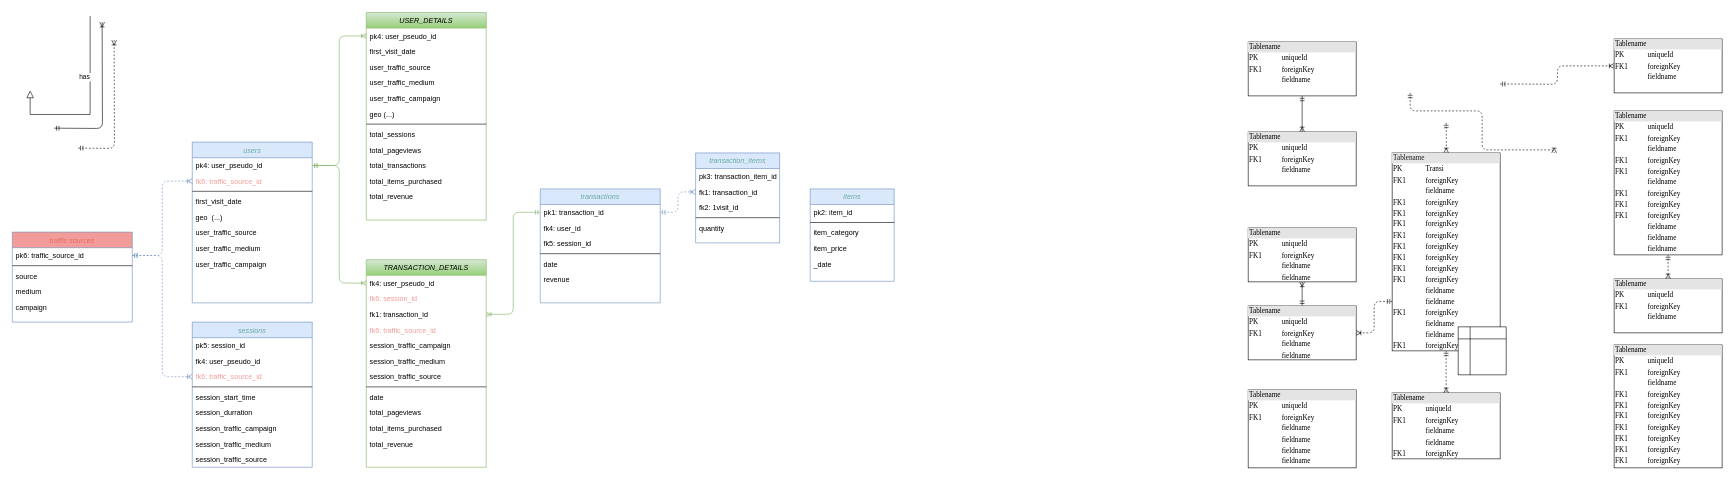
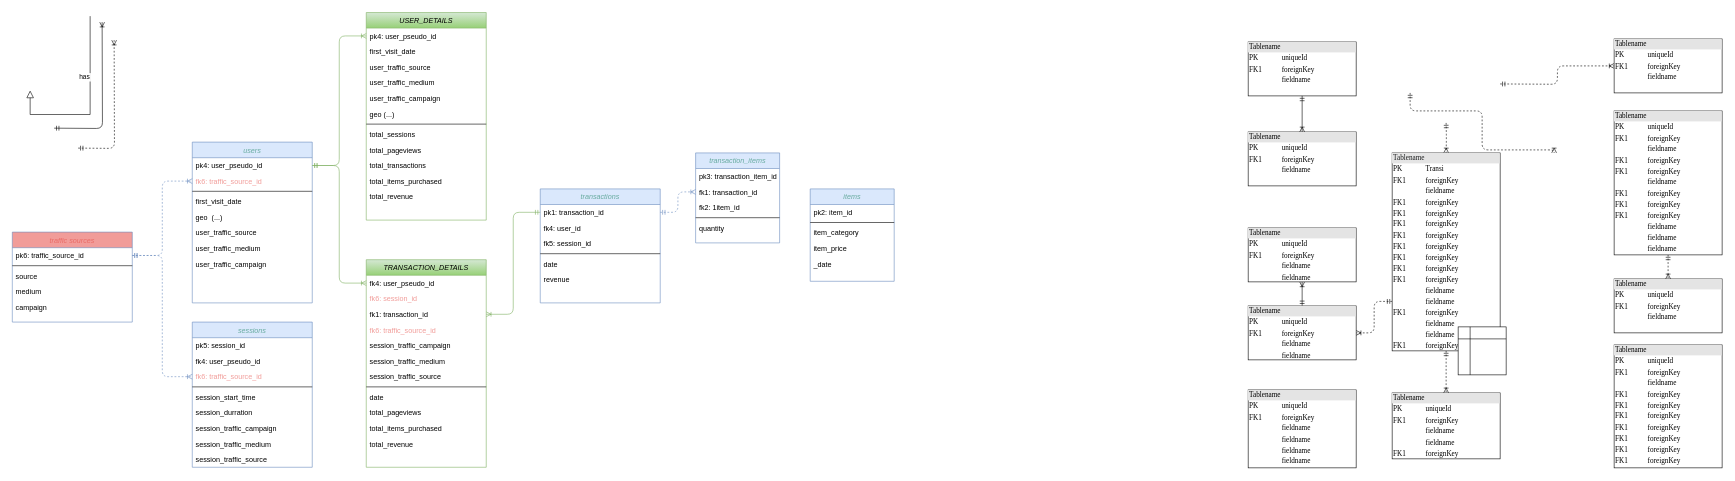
node "fk2: 1visit_id": label "fk2: 1visit_id" -> "fk2: 1item_id"
